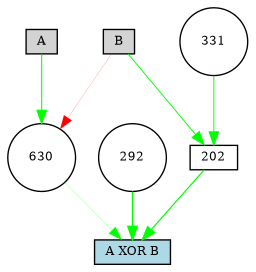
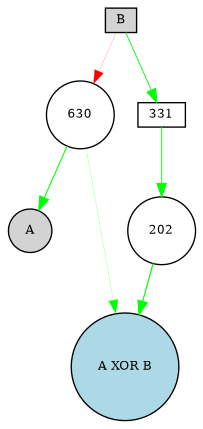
node "A": shape box -> circle
node "331": shape circle -> box
edge "A" -> "630": reversed
edge "B" -> "202": now "B" -> "331"
node "292": removed
node "202": shape box -> circle
node "A XOR B": shape box -> circle
